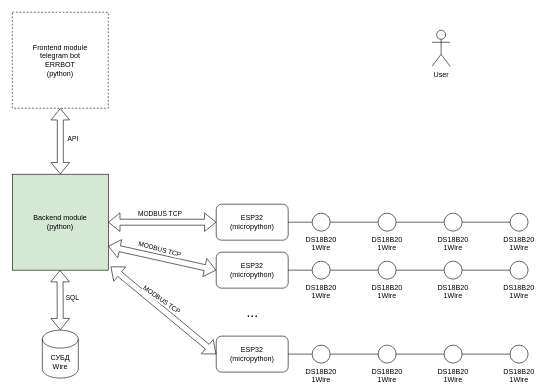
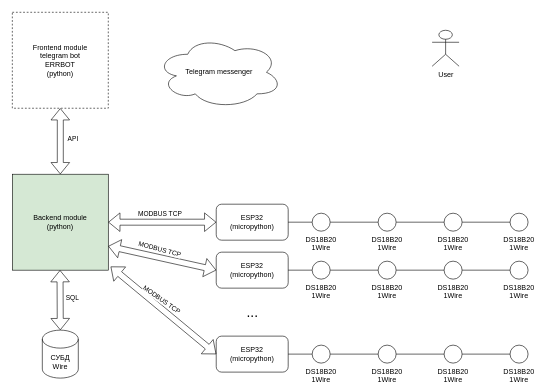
node "User": size 18x36 -> 27x36
node "Telegram messenger": added
